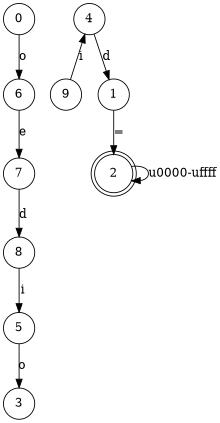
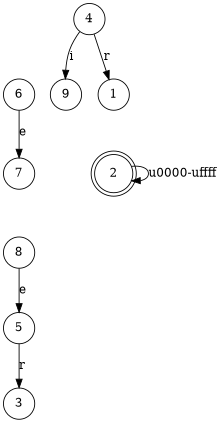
node "0": removed
edge "4" -> "1": label "d" -> "r"
edge "9" -> "4": reversed
edge "1" -> "2": removed, label "="
edge "7" -> "8": removed, label "d"
edge "8" -> "5": label "i" -> "e"
edge "5" -> "3": label "o" -> "r"
